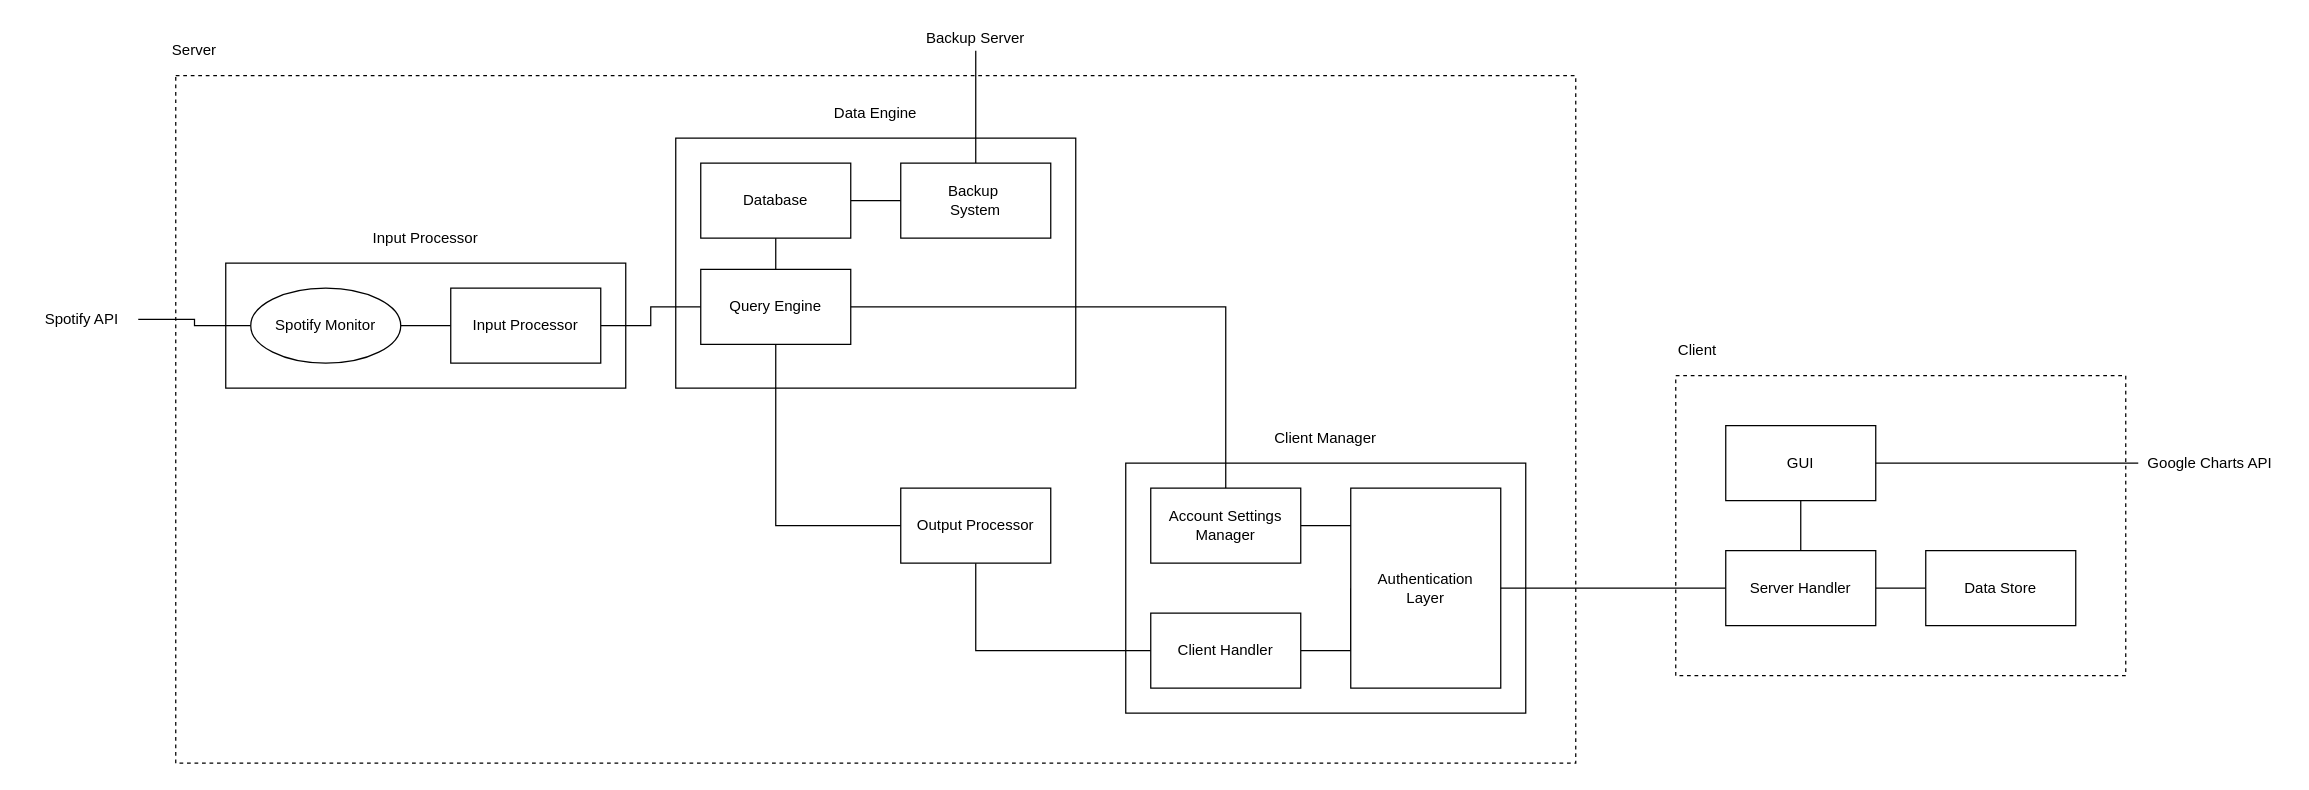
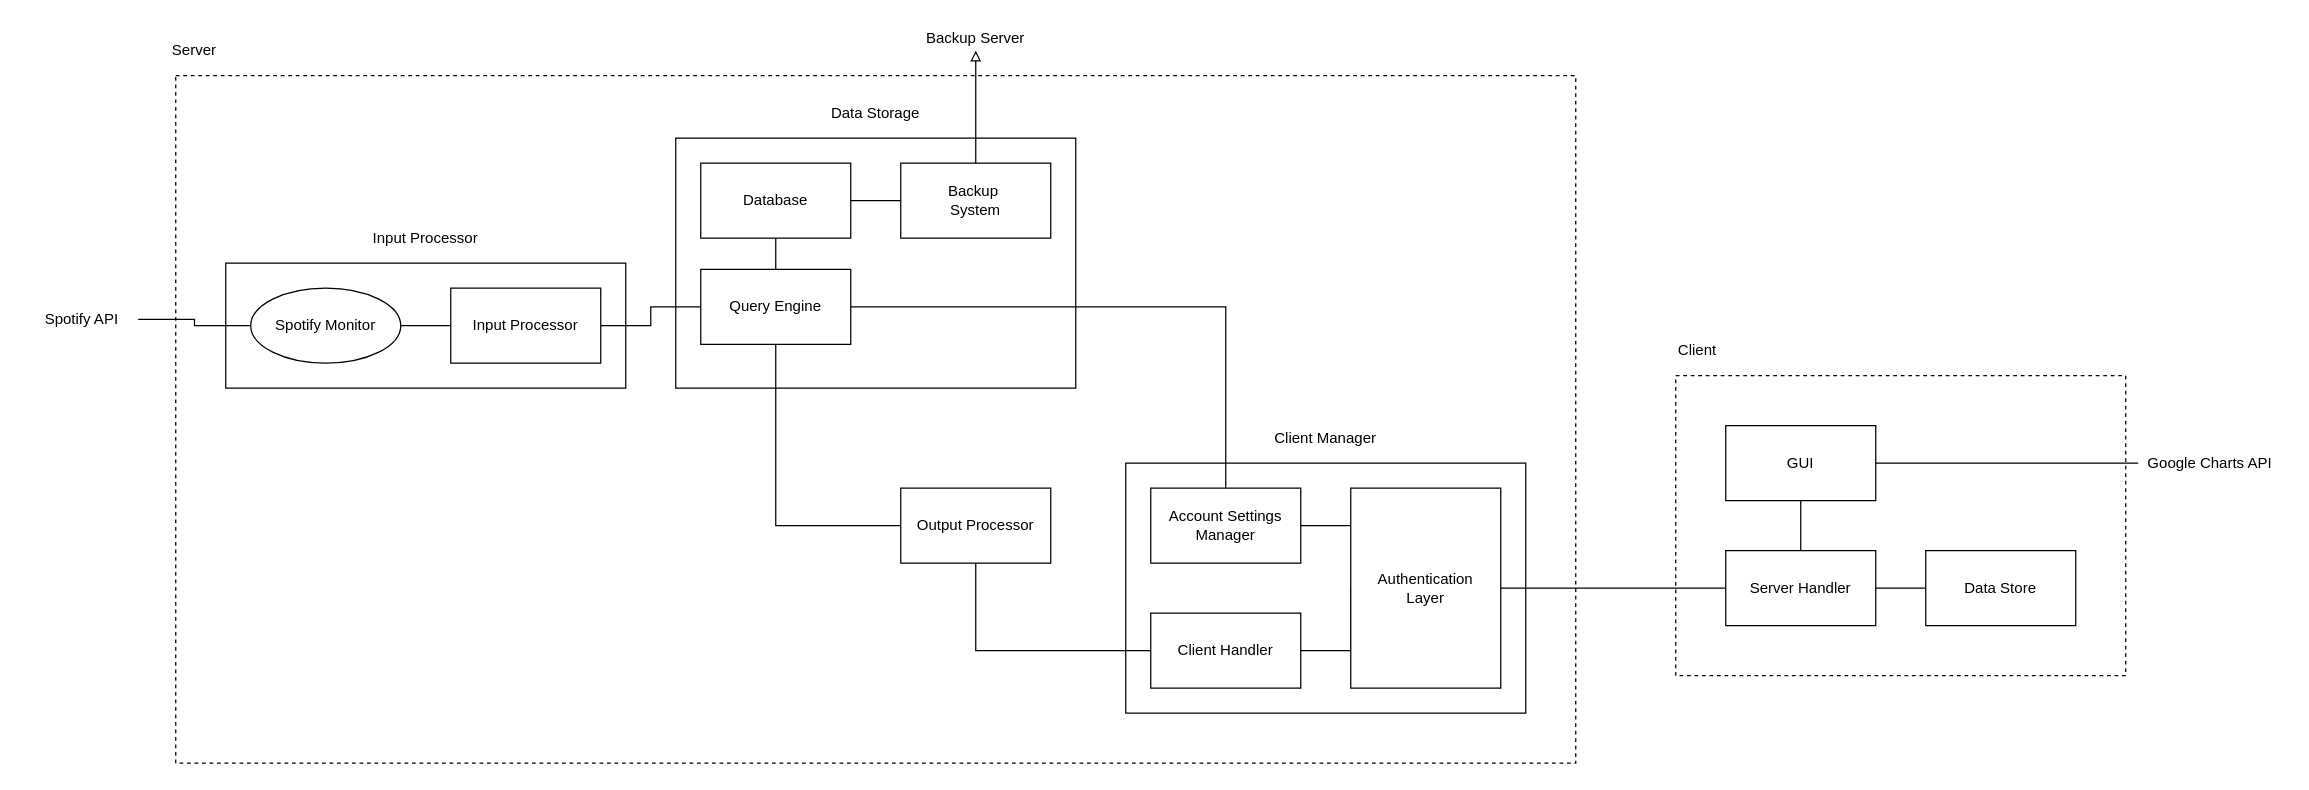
edge "Backup Server" -- "Backup System": arrowhead none -> block
node "Data Engine": label "Data Engine" -> "Data Storage"
